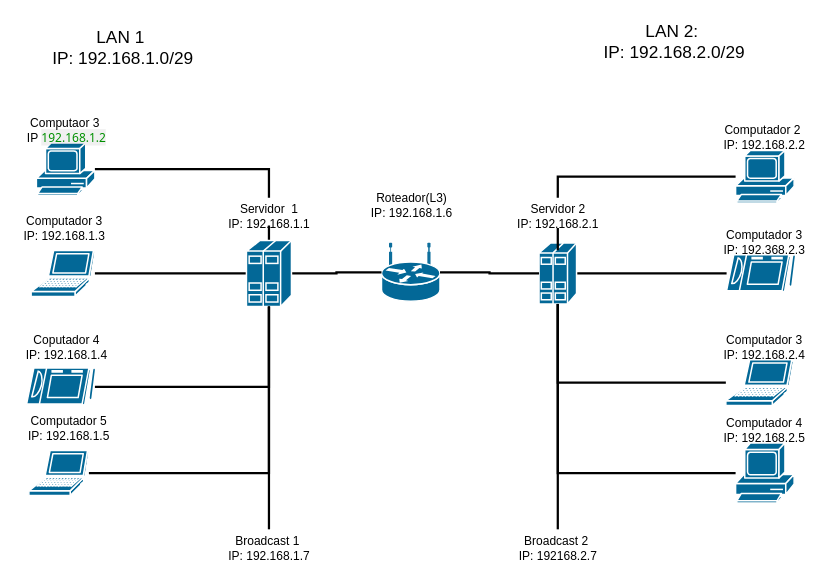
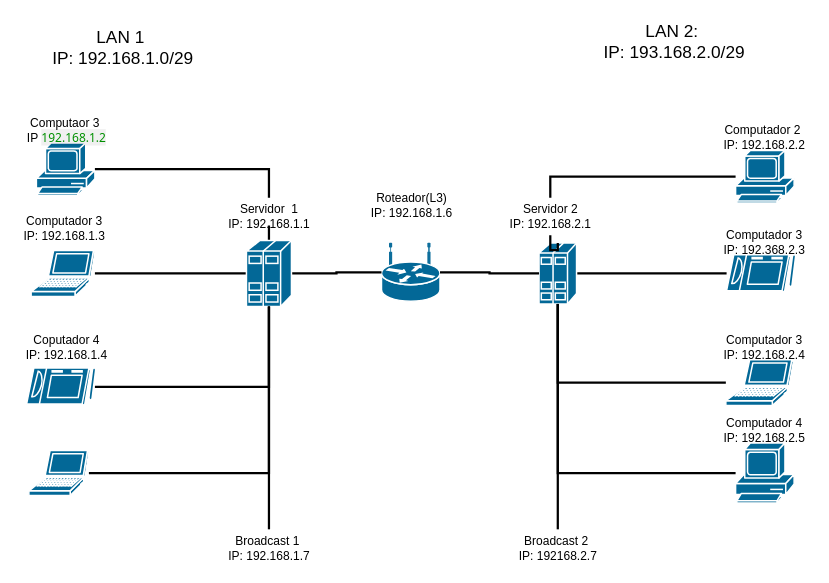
node "LAN 2: IP: 192.168.2.0/29": label "LAN 2: IP: 192.168.2.0/29" -> "LAN 2: IP: 193.168.2.0/29"
node "Servidor 2 IP: 192.168.2.1": moved (558, 216) -> (550, 216)
node "Computador 5 IP: 192.168.1.5": removed
